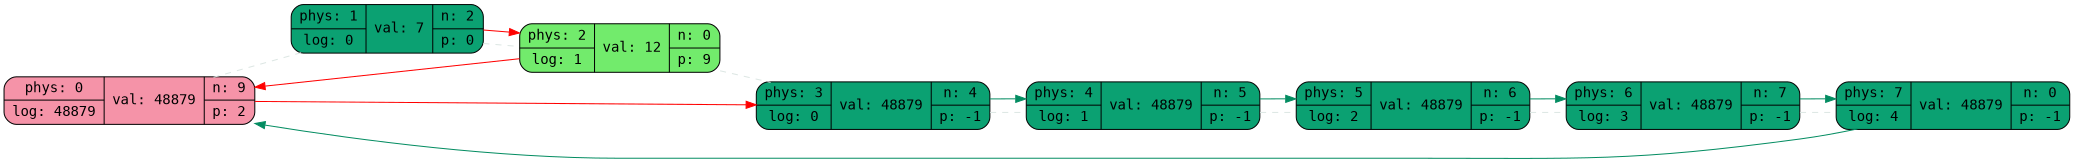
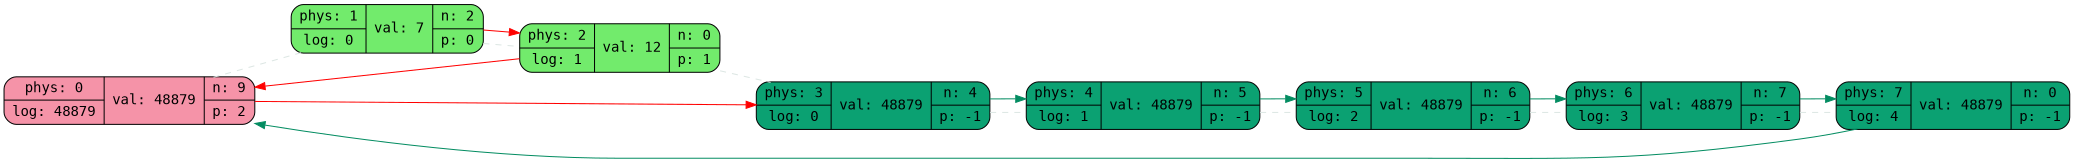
node "phys: 1": fillcolor #0ba172 -> #72eb6c
node "phys: 2": text "p: 9" -> "p: 1"
